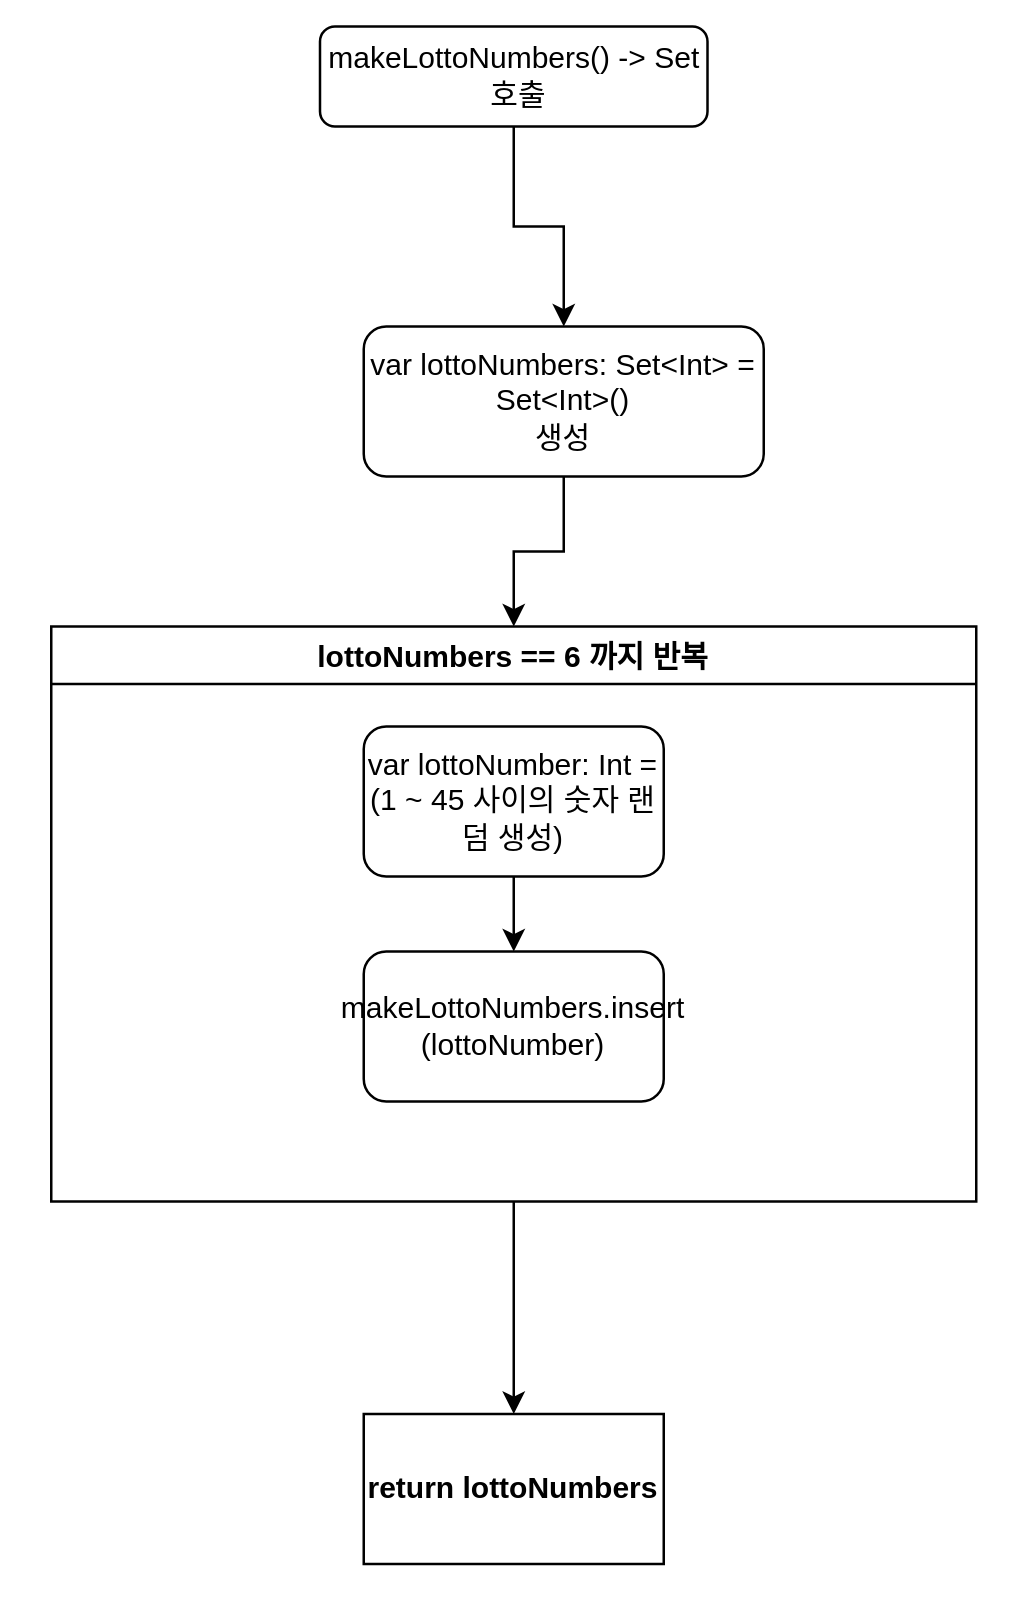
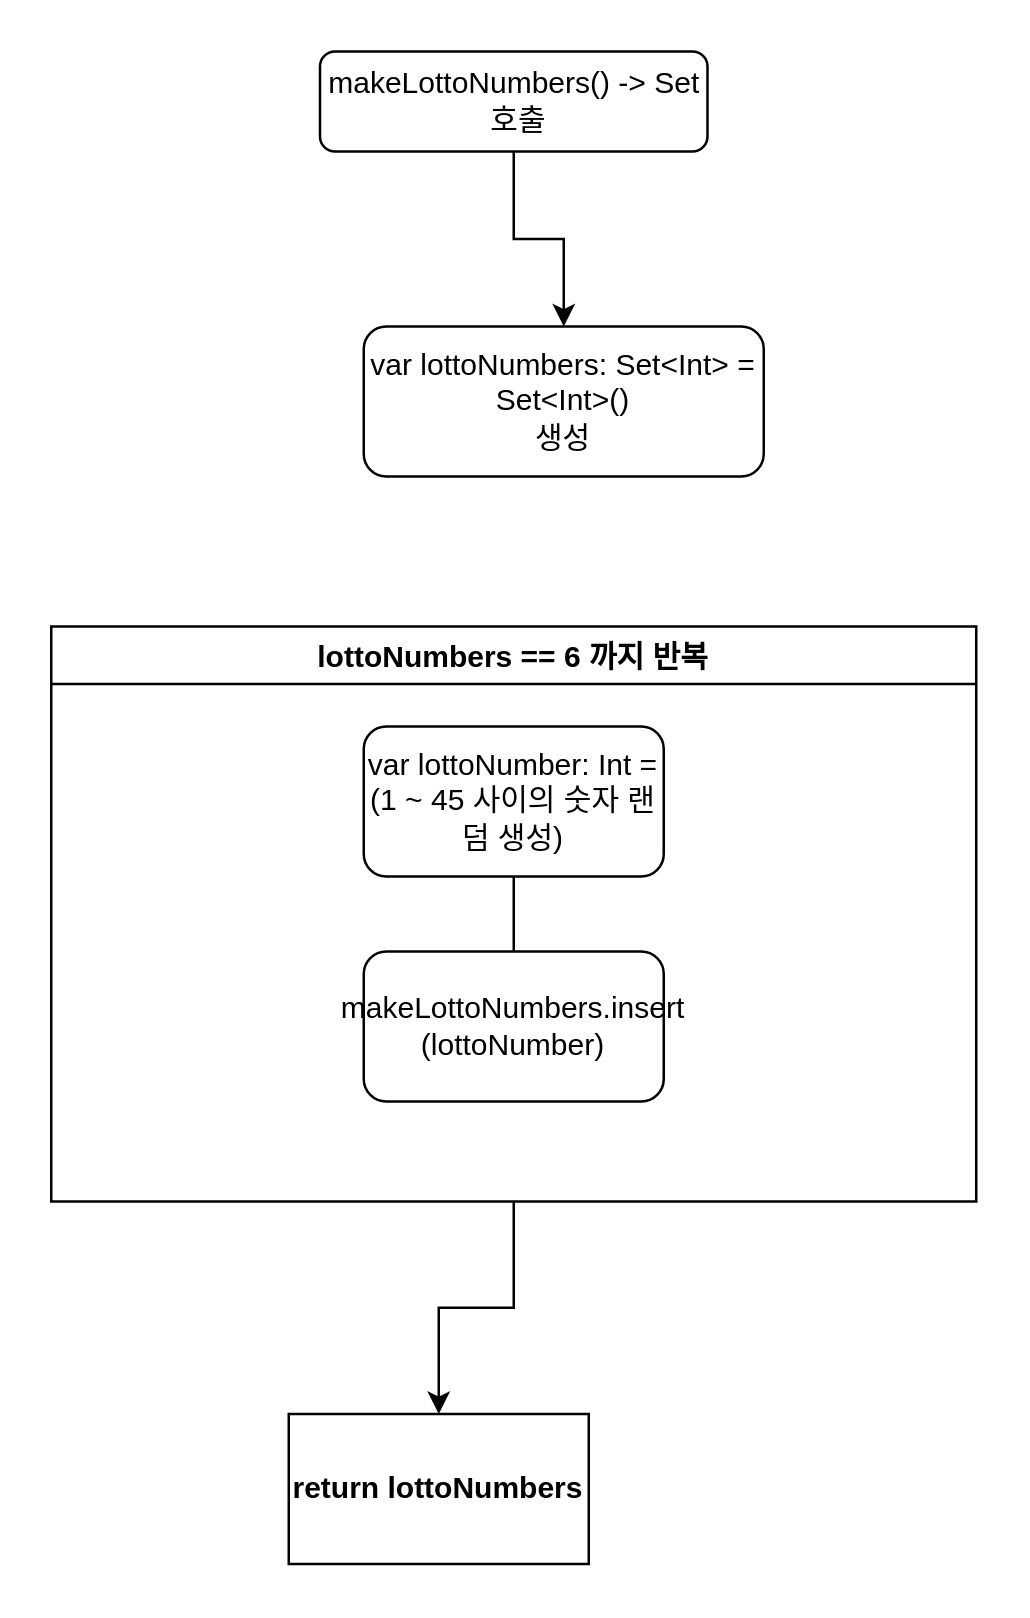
node "makeLottoNumbers() -> Set 호출": moved (514, 76) -> (514, 101)
edge "var lottoNumbers: Set<Int> = Set<Int>() 생성" -> "lottoNumbers == 6 까지 반복": removed
edge "var lottoNumber: Int = (1 ~ 45 사이의 숫자 랜덤 생성)" -> "makeLottoNumbers.insert (lottoNumber)": arrowhead classic -> none
node "return lottoNumbers": moved (514, 1489) -> (439, 1489)
